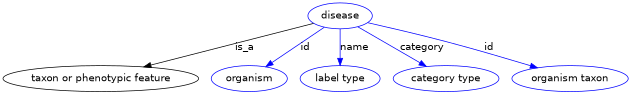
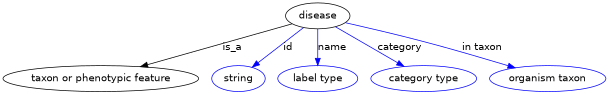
node "disease": color blue -> black
edge "disease" -> "organism taxon": label "id" -> "in taxon"
node "organism": label "organism" -> "string"
